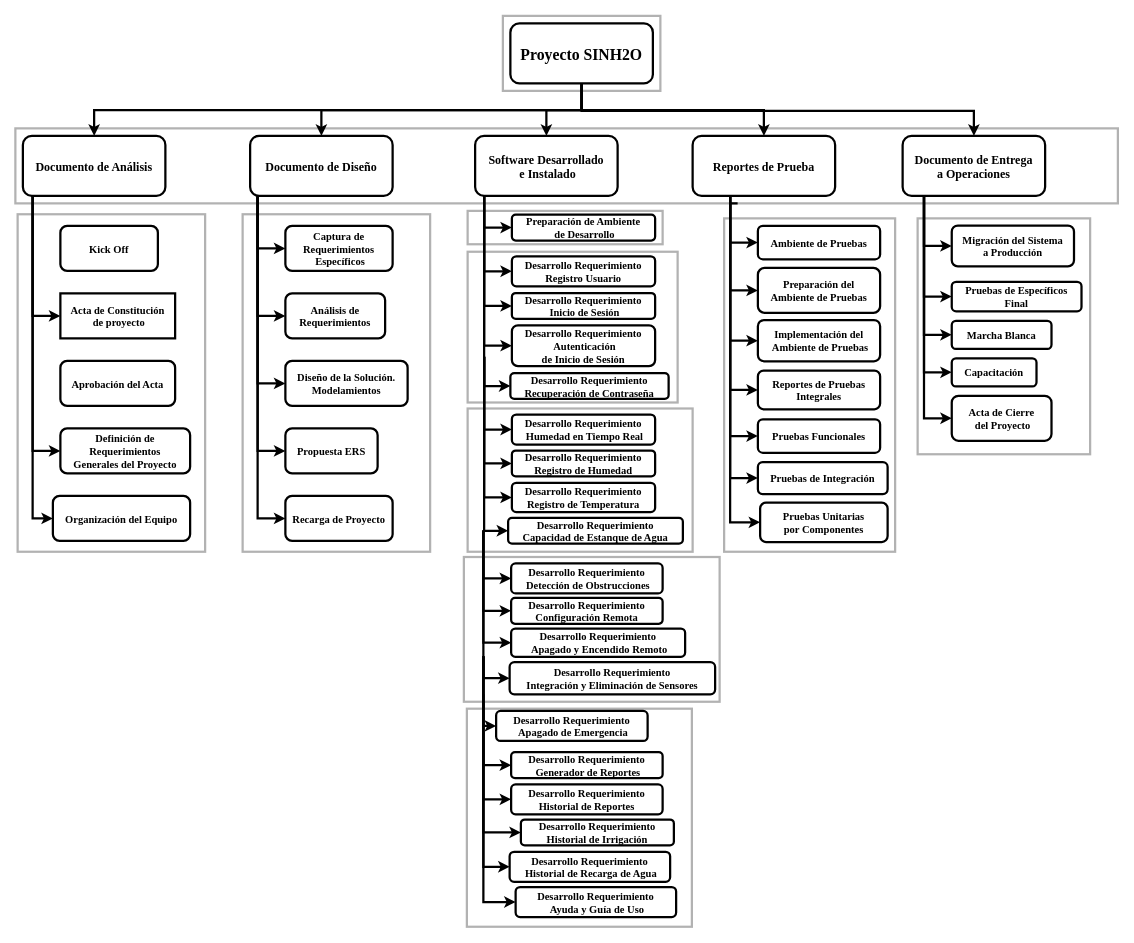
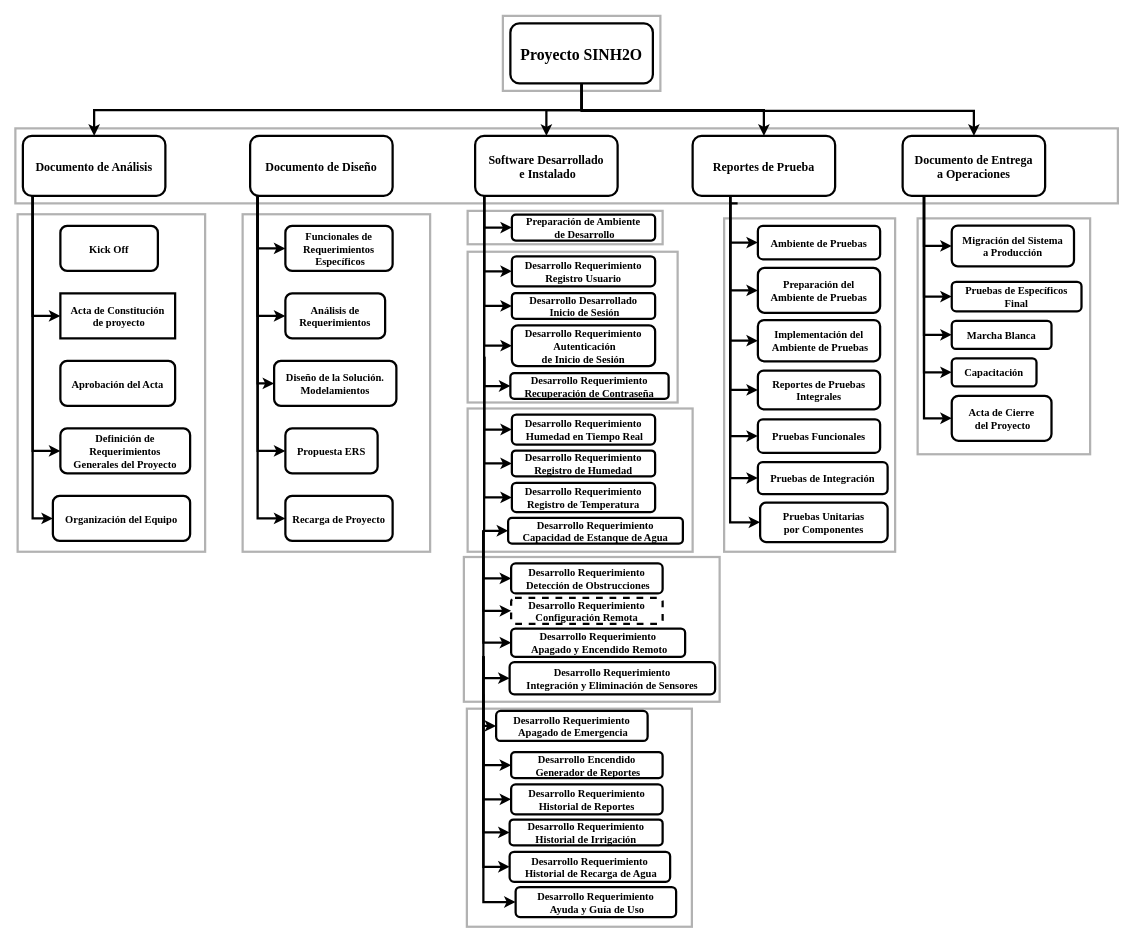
edge "Proyecto SINH2O" -> "Documento de Diseño": removed
node "Captura de Requerimientos Específicos": label "Captura de Requerimientos Específicos" -> "Funcionales de Requerimientos Específicos"
node "Desarrollo Requerimiento Inicio de Sesión": label "Desarrollo Requerimiento Inicio de Sesión" -> "Desarrollo Desarrollado Inicio de Sesión"
node "Diseño de la Solución. Modelamientos": moved (347, 383) -> (335, 383)
node "Desarrollo Requerimiento Configuración Remota": style solid -> dashed
node "Desarrollo Requerimiento Generador de Reportes": label "Desarrollo Requerimiento Generador de Reportes" -> "Desarrollo Encendido Generador de Reportes"
node "Desarrollo Requerimiento Historial de Irrigación": moved (597, 832) -> (586, 832)
